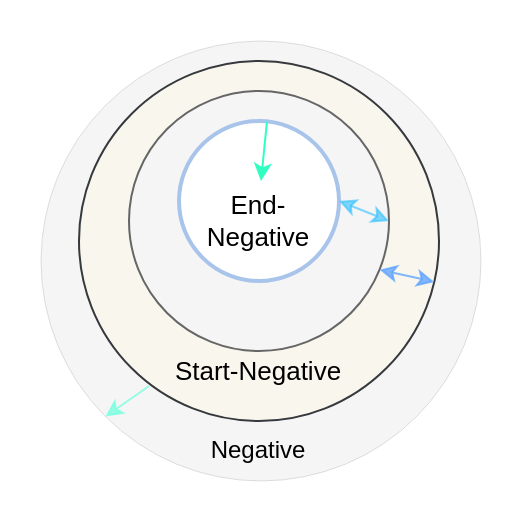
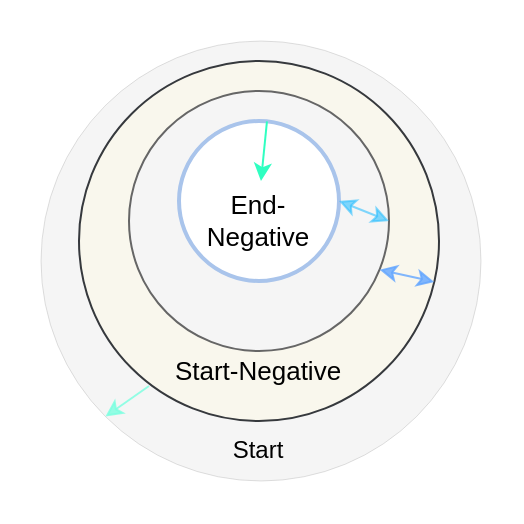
node "Negative": label "Negative" -> "Start"
